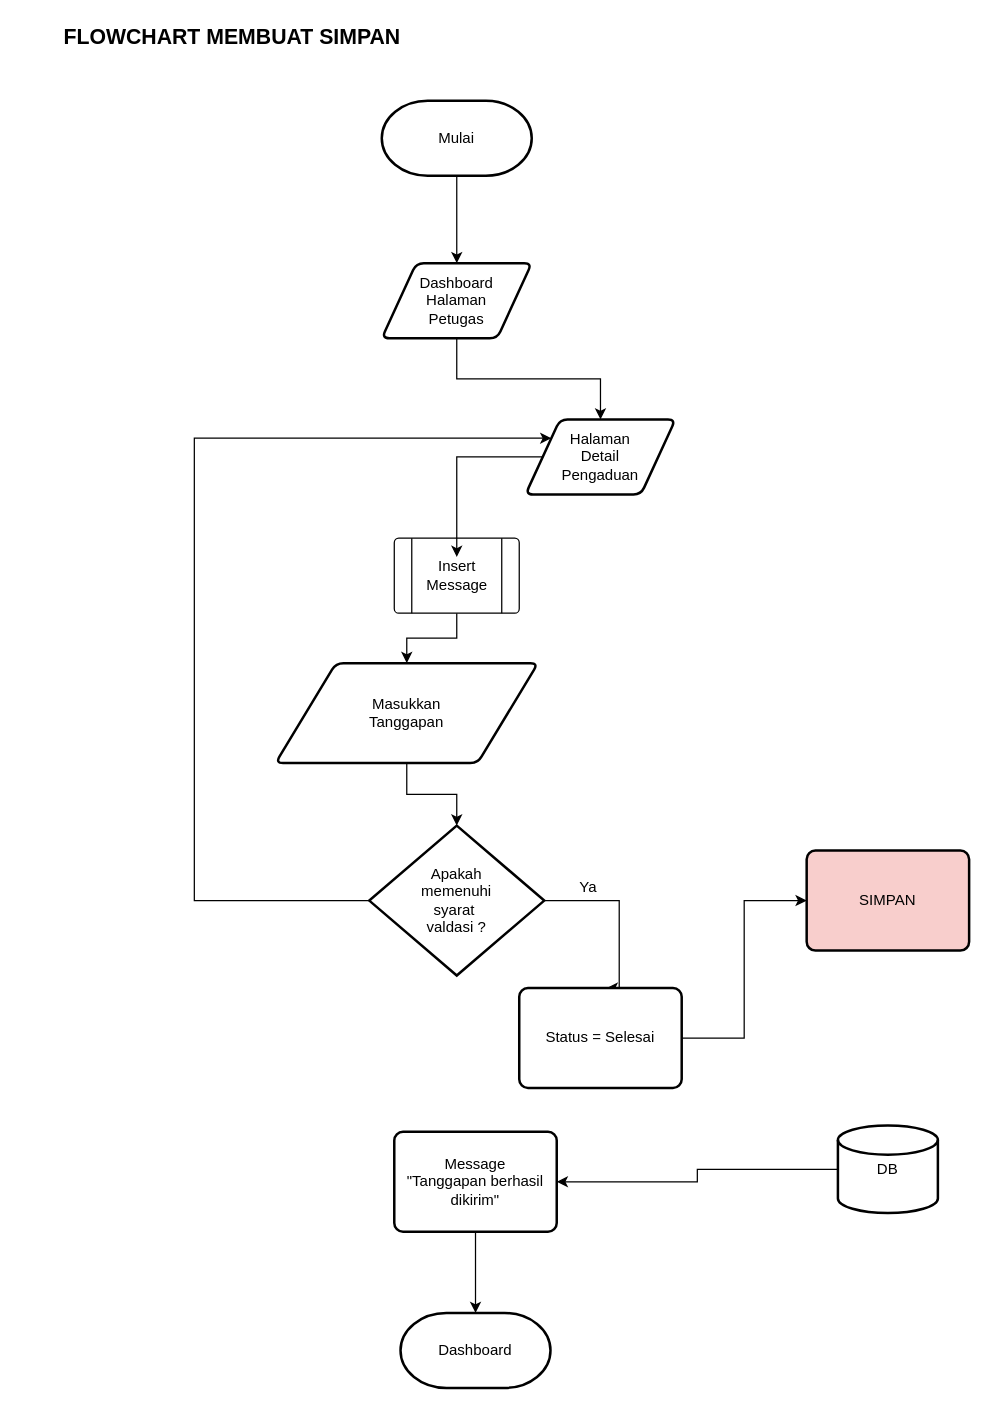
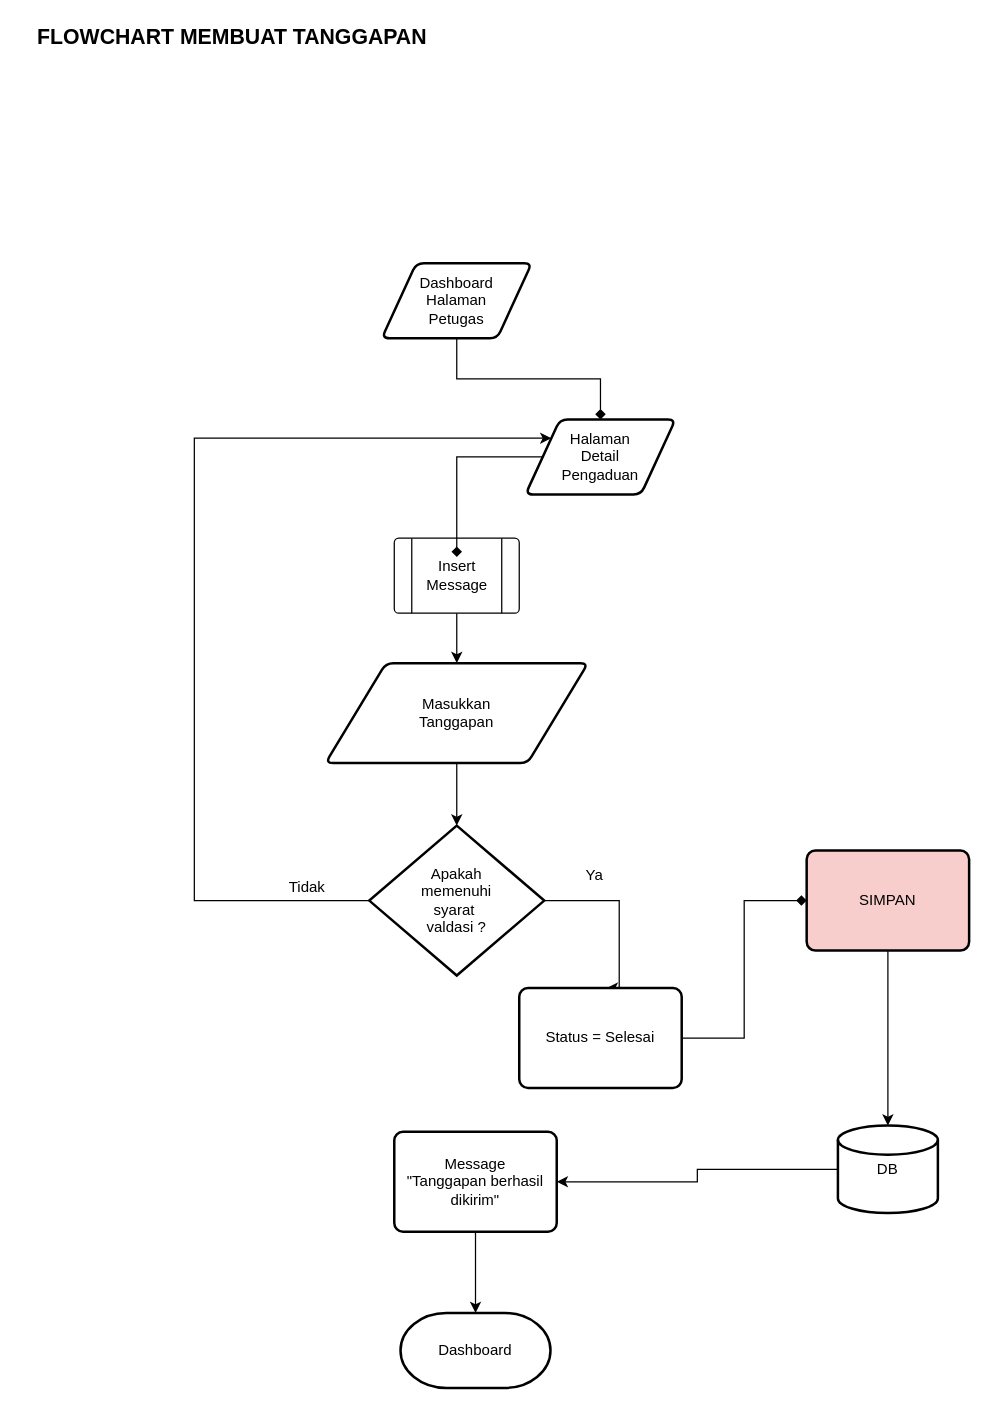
node "FLOWCHART MEMBUAT SIMPAN": label "FLOWCHART MEMBUAT SIMPAN" -> "FLOWCHART MEMBUAT TANGGAPAN"
node "Mulai": removed
edge "Mulai" -> "Dashboard Halaman Petugas": removed
edge "Dashboard Halaman Petugas" -> "Halaman Detail Pengaduan": arrowhead classic -> diamond
edge "Halaman Detail Pengaduan" -> "Insert Message": arrowhead classic -> diamond
node "Masukkan Tanggapan": moved (407, 713) -> (457, 713)
node "Tidak": added
node "Ya": moved (588, 888) -> (594, 876)
edge "Status = Selesai" -> "SIMPAN": arrowhead classic -> diamond
edge "SIMPAN" -> "DB": added
